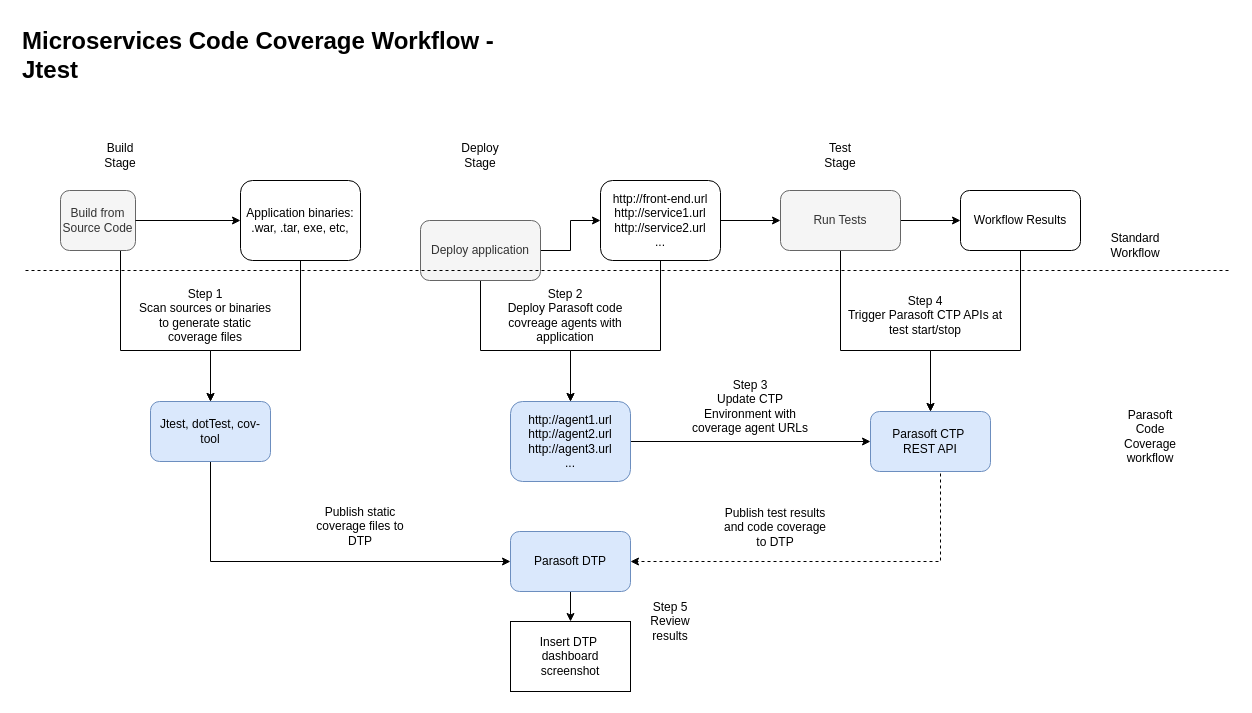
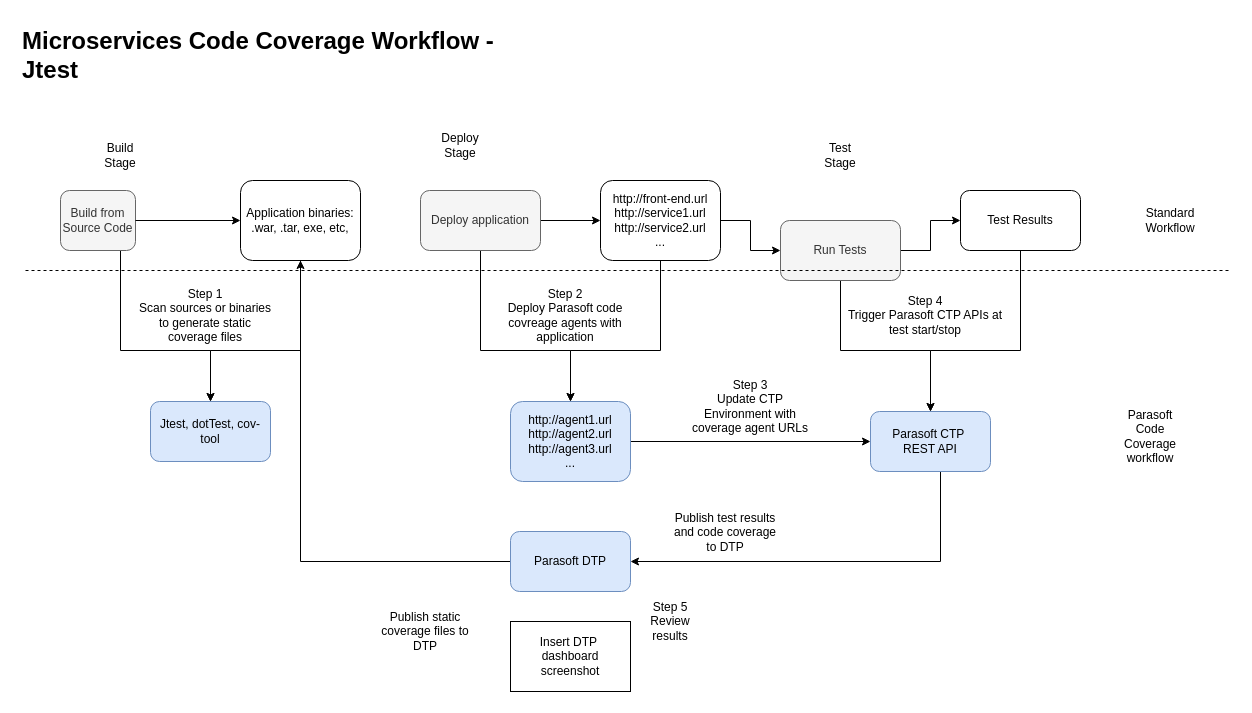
node "Deploy Stage": moved (481, 156) -> (461, 146)
node "Run Tests": moved (841, 221) -> (841, 251)
node "Workflow Results": label "Workflow Results" -> "Test Results"
node "Standard Workflow": moved (1136, 246) -> (1171, 221)
node "Deploy application": moved (481, 251) -> (481, 221)
node "Publish static coverage files to DTP": moved (361, 527) -> (426, 632)
node "Publish test results and code coverage to DTP": moved (776, 528) -> (726, 533)
edge "Jtest, dotTest, cov-tool" -> "Parasoft DTP": removed
edge "Parasoft CTP REST API" -> "Parasoft DTP": style dashed -> solid
edge "Parasoft DTP" -> "Insert DTP dashboard screenshot": now "Parasoft DTP" -> "Application binaries: .war, .tar, exe, etc,"
